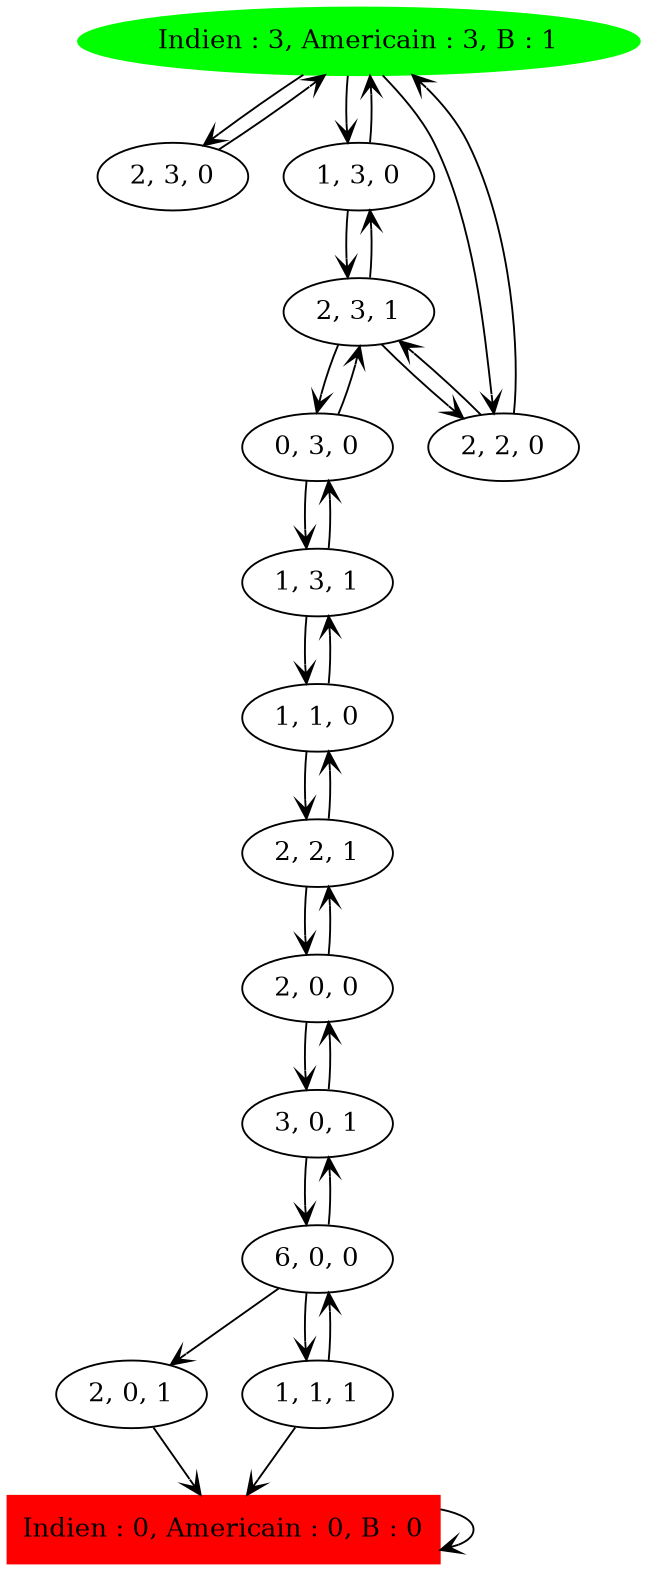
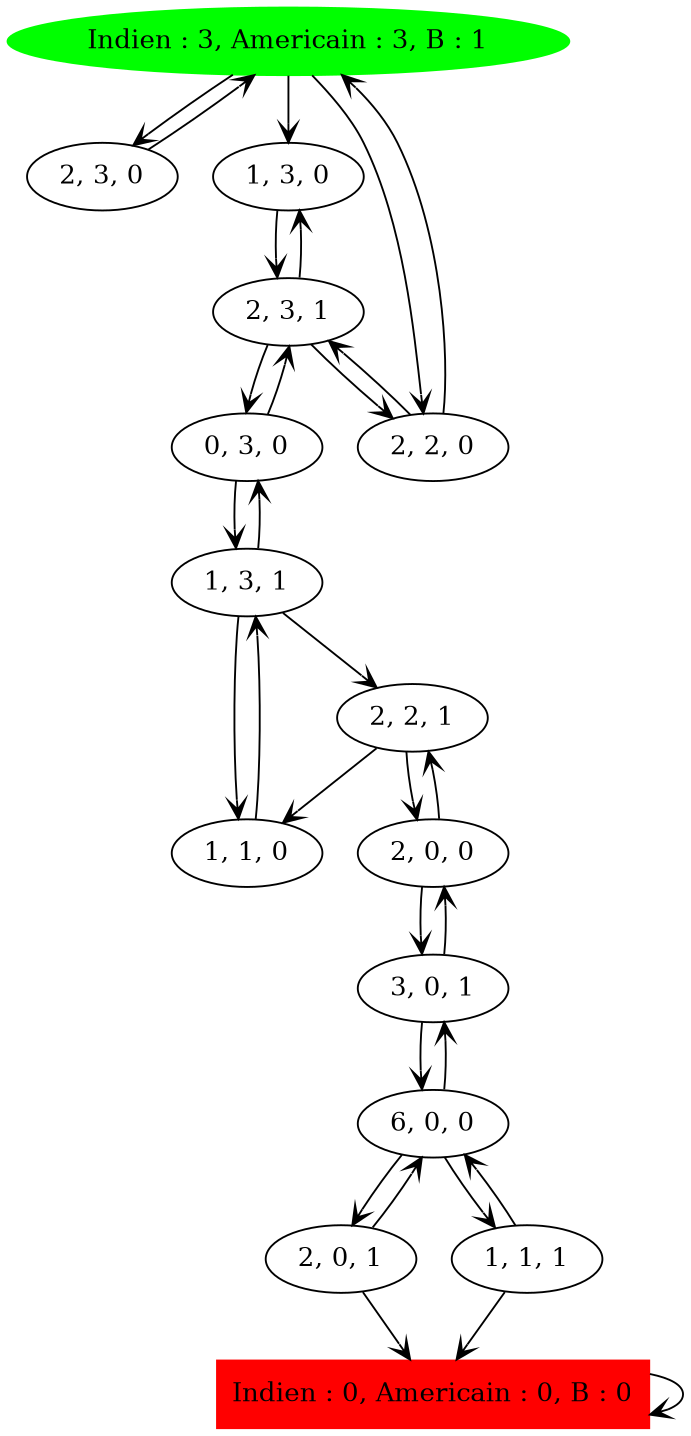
edge "1, 3, 0" -> "Indien : 3, Americain : 3, B : 1": removed
edge "1, 1, 0" -> "2, 2, 1": now "1, 3, 1" -> "2, 2, 1"
edge "2, 0, 1" -> "6, 0, 0": added
